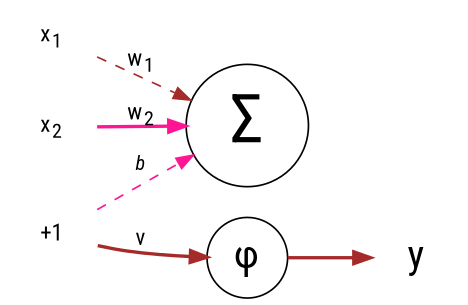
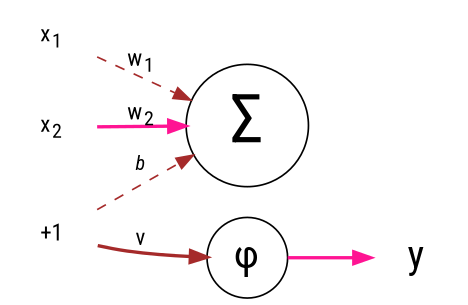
edge "+1" -> "Σ": color deeppink -> brown
edge "φ" -> "y": color brown -> deeppink
